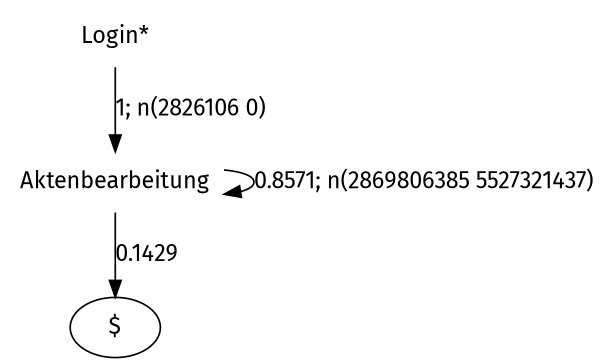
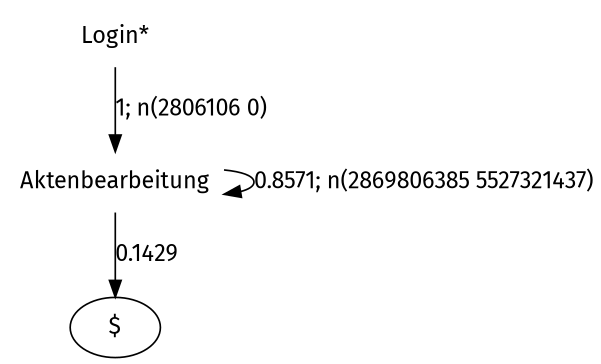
edge "Login*" -> "Aktenbearbeitung": label "1; n(2826106 0)" -> "1; n(2806106 0)"
